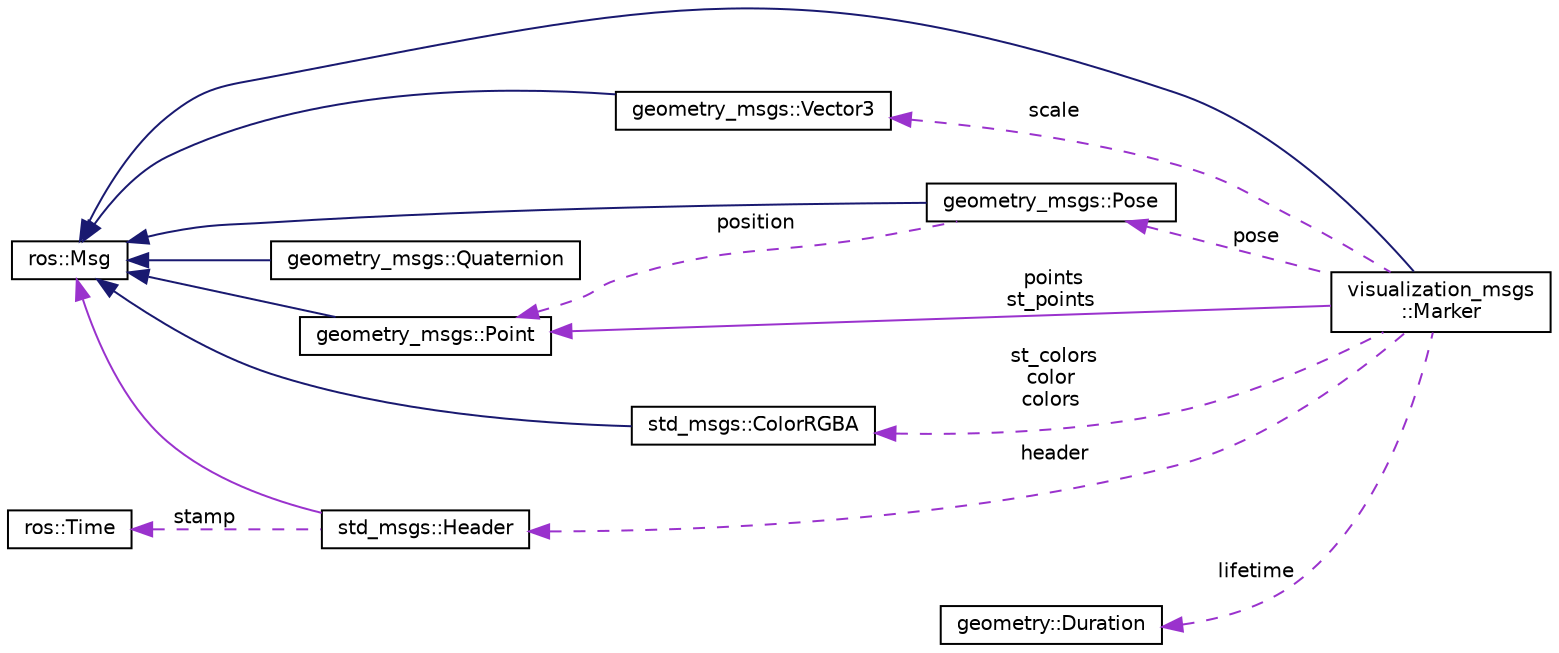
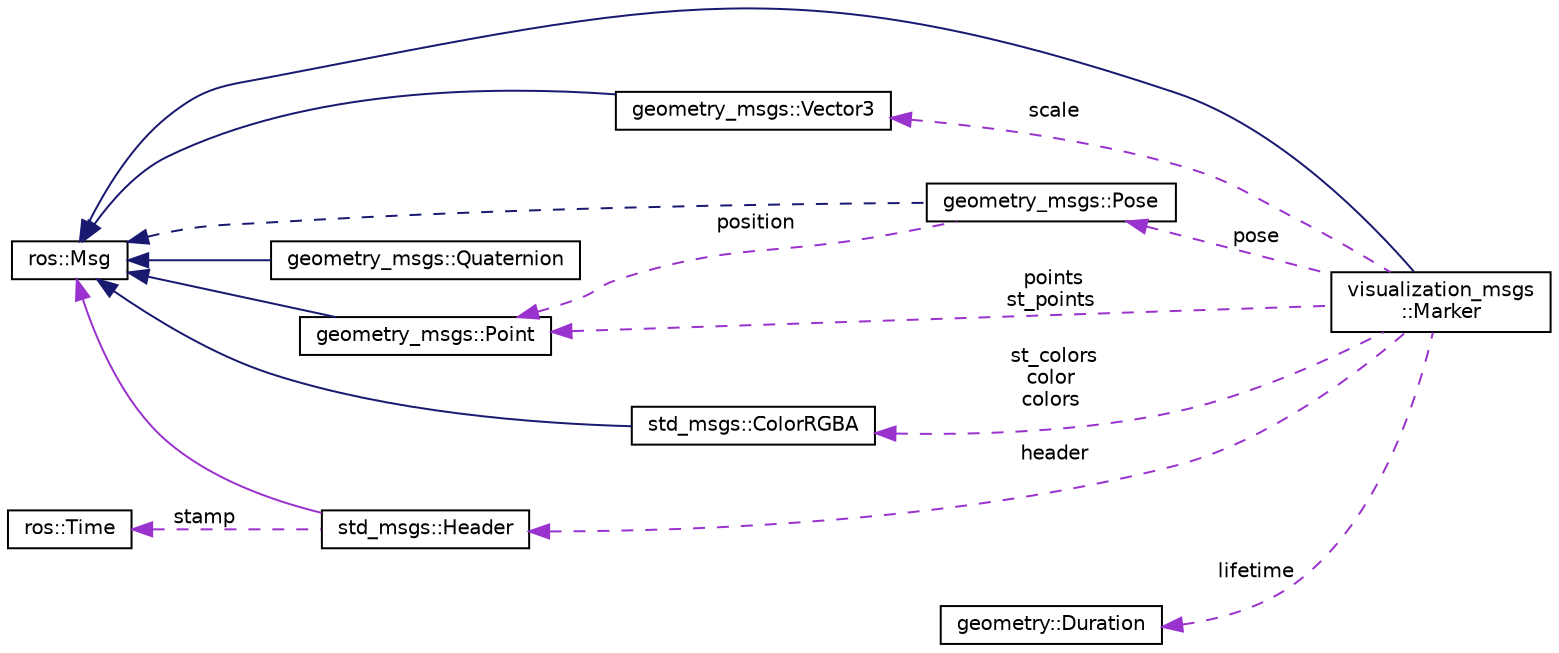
edge "geometry_msgs::Pose" -> "ros::Msg": style solid -> dashed
edge "visualization_msgs ::Marker" -> "geometry_msgs::Point": style solid -> dashed
